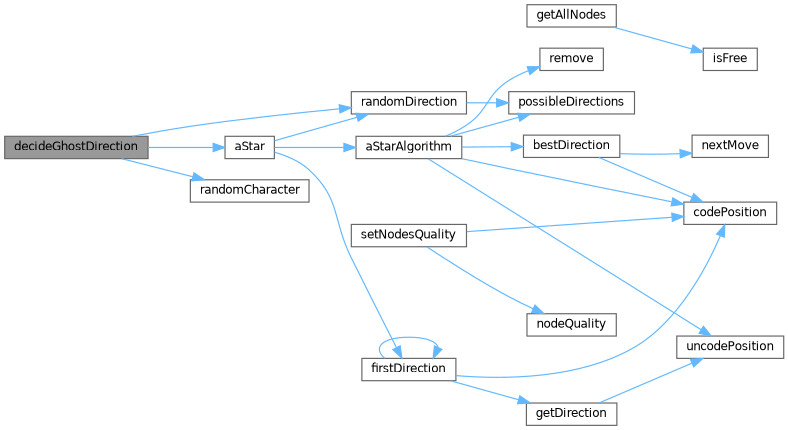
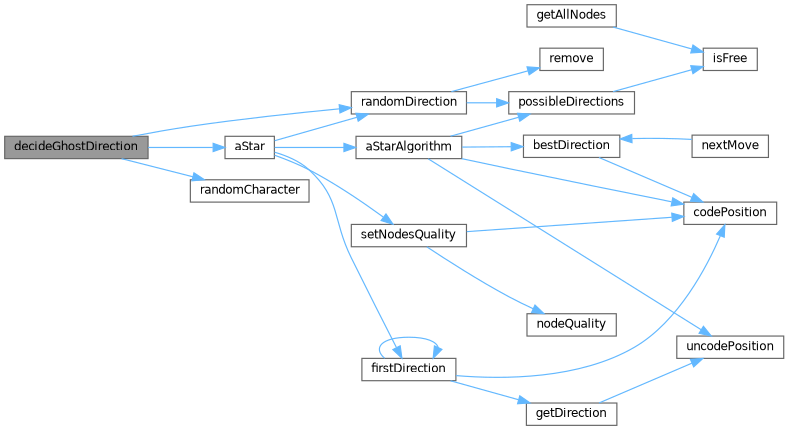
edge "possibleDirections" -> "isFree": added
edge "aStarAlgorithm" -> "remove": now "randomDirection" -> "remove"
edge "bestDirection" -> "nextMove": reversed
edge "aStar" -> "setNodesQuality": added
